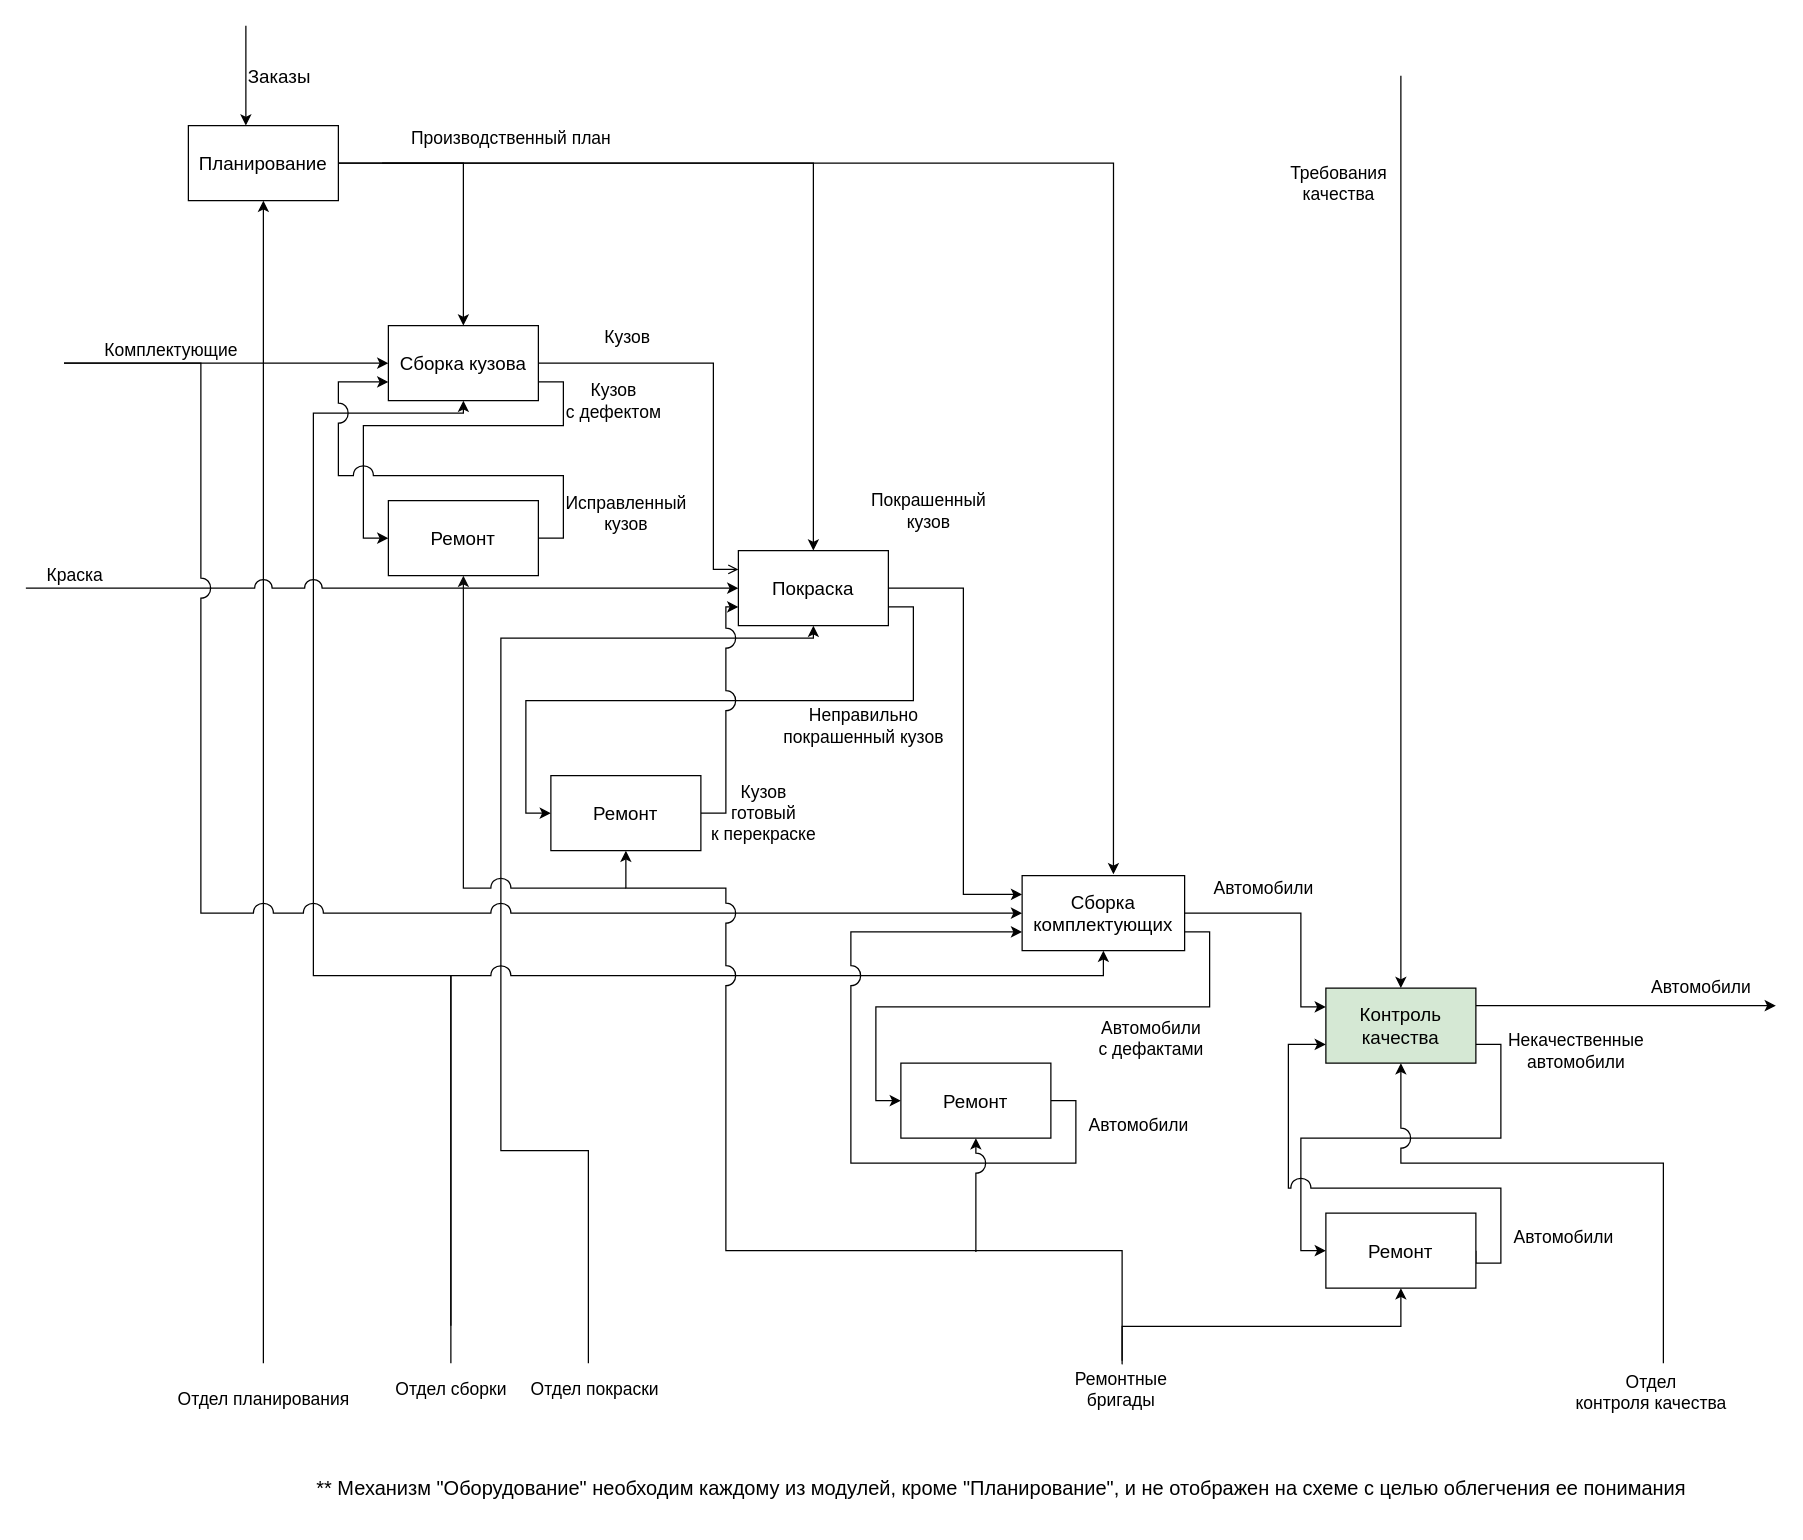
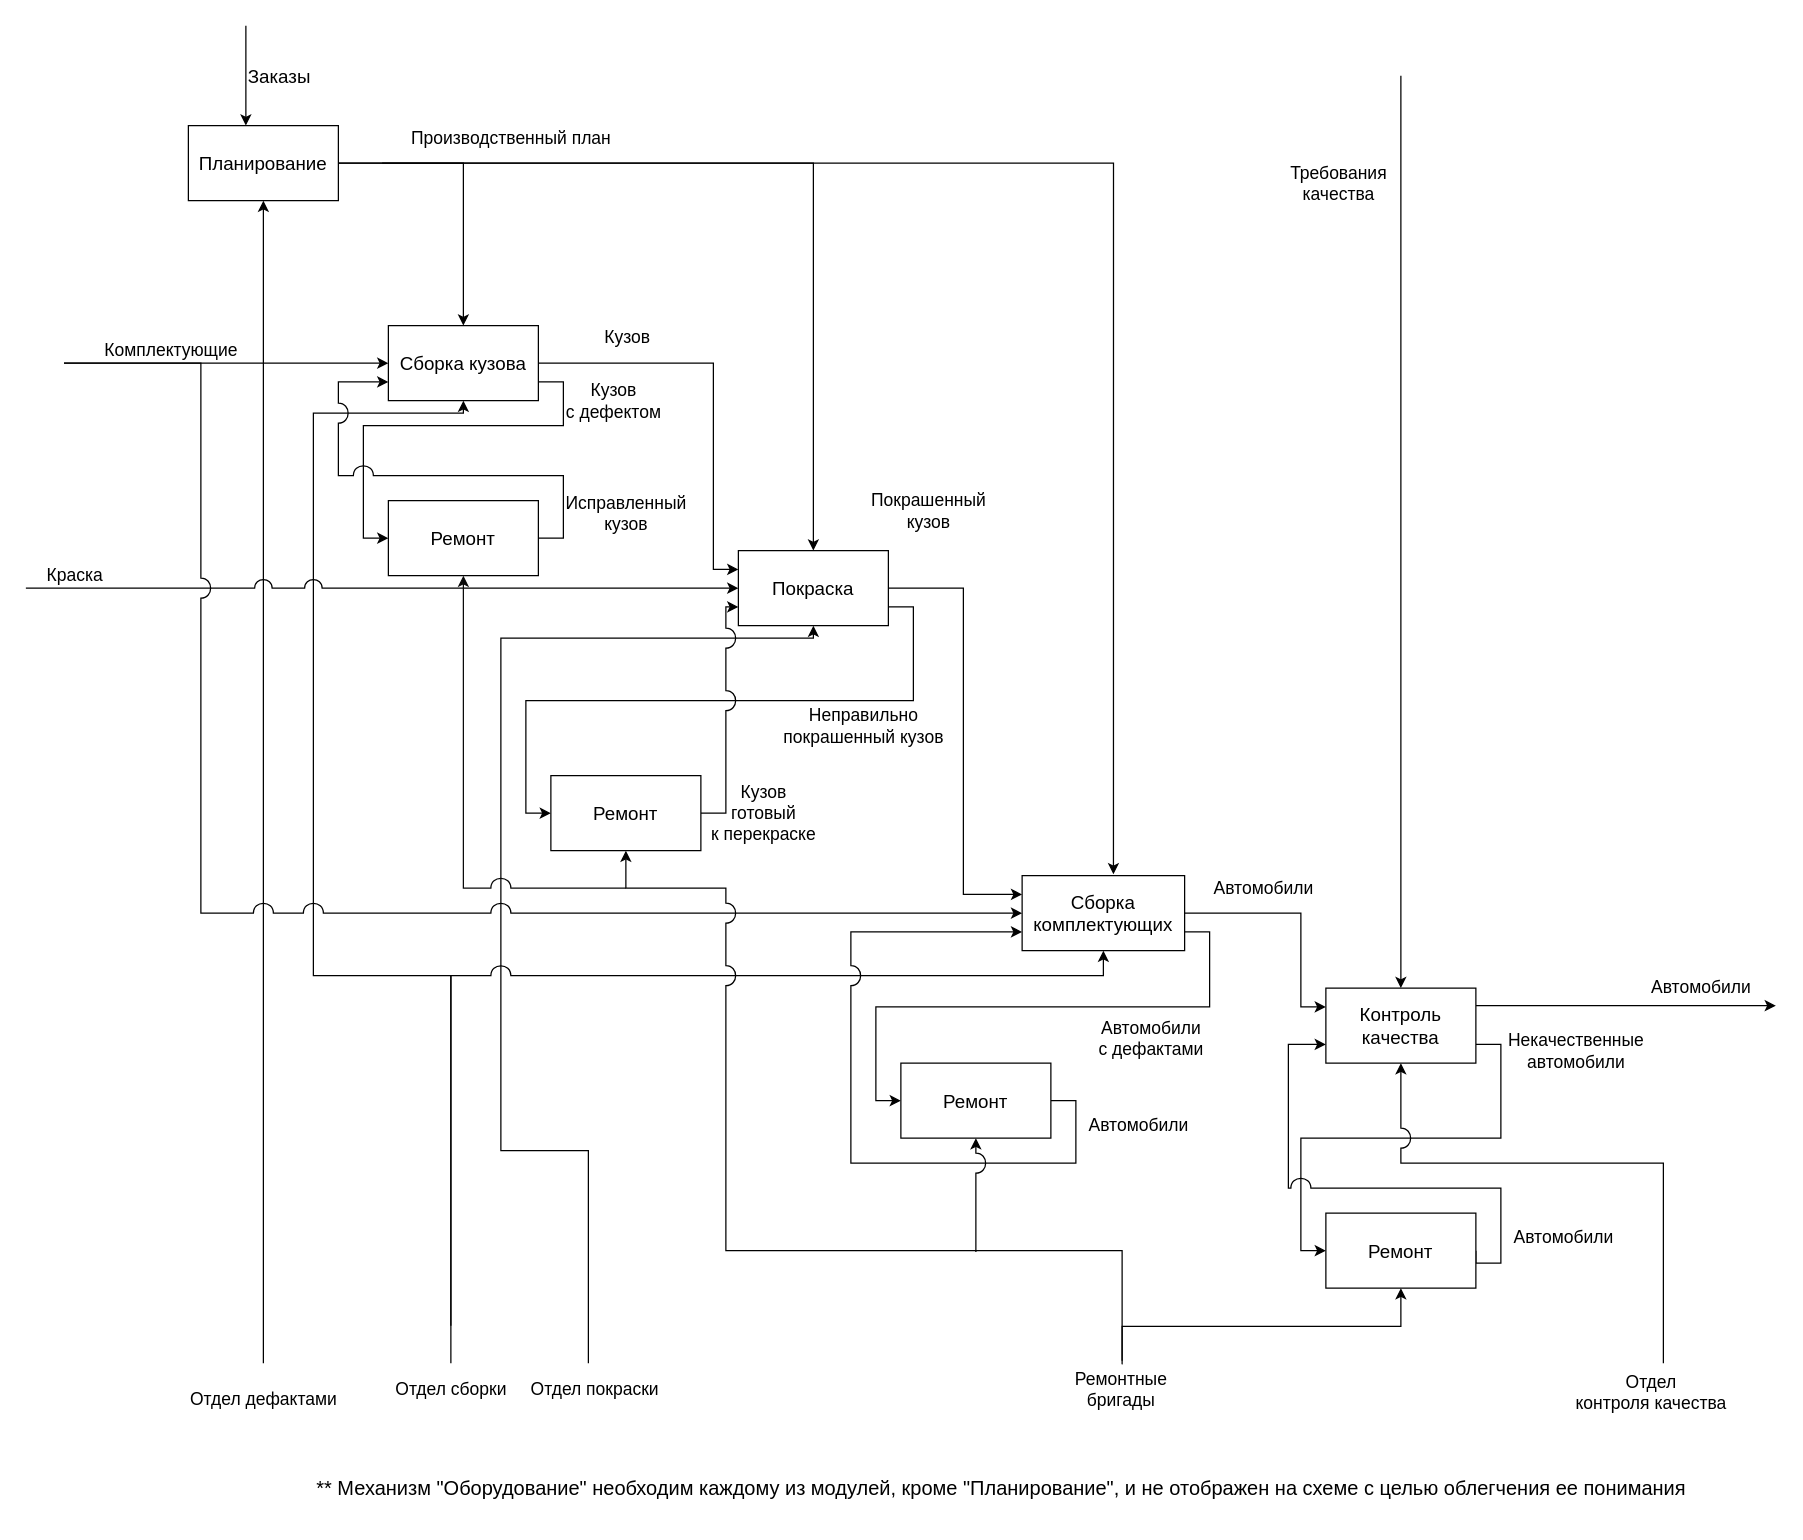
edge "Сборка кузова" -> "Покраска": arrowhead open -> classic
node "Контроль качества": fillcolor #d5e8d4 -> #ffffff
node "Отдел планирования": label "Отдел планирования" -> "Отдел дефактами"
